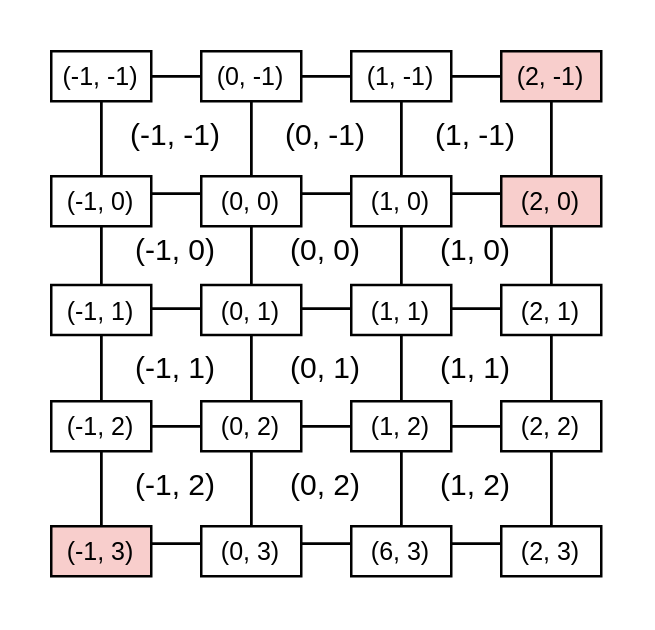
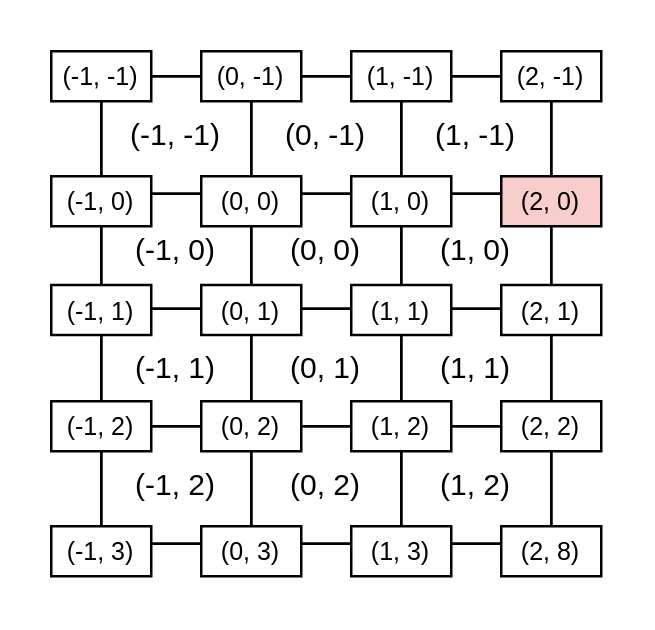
node "(2, -1)": fillcolor #f8cecc -> #ffffff
node "(-1, 3)": fillcolor #f8cecc -> #ffffff
node "(6, 3)": label "(6, 3)" -> "(1, 3)"
node "(2, 3)": label "(2, 3)" -> "(2, 8)"
